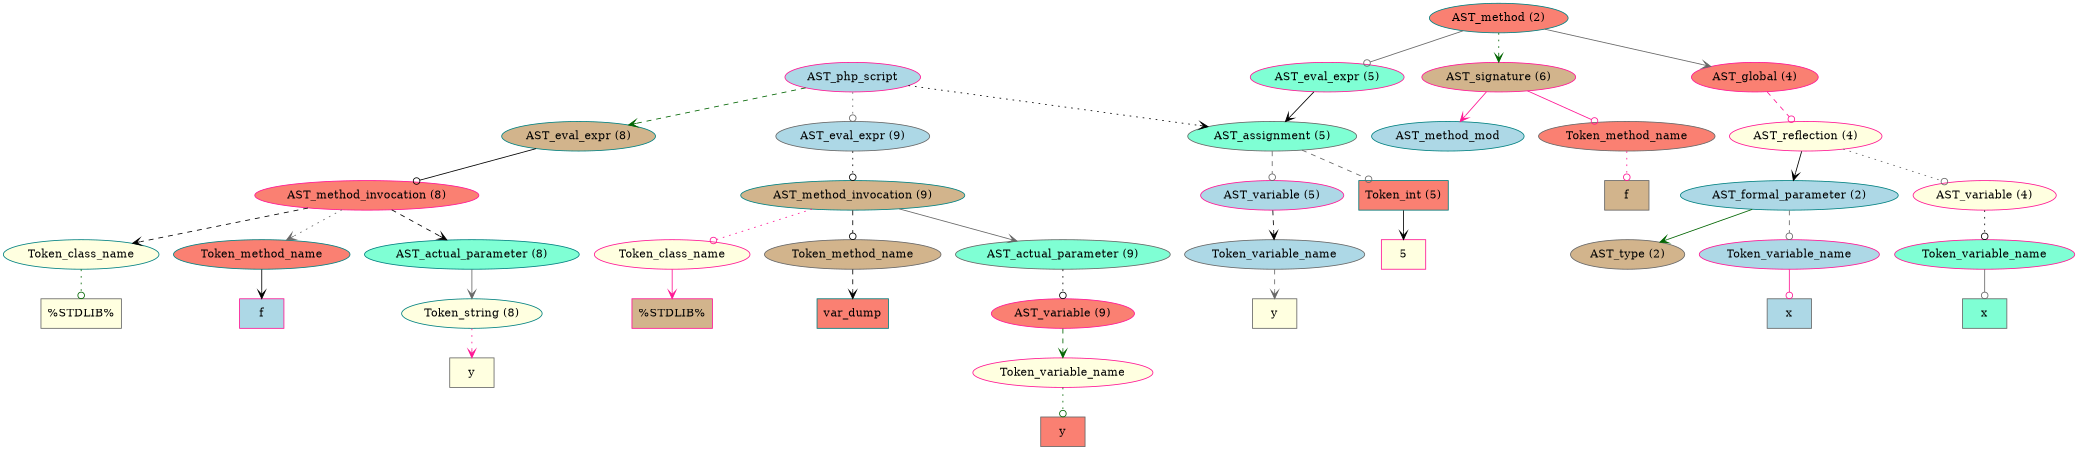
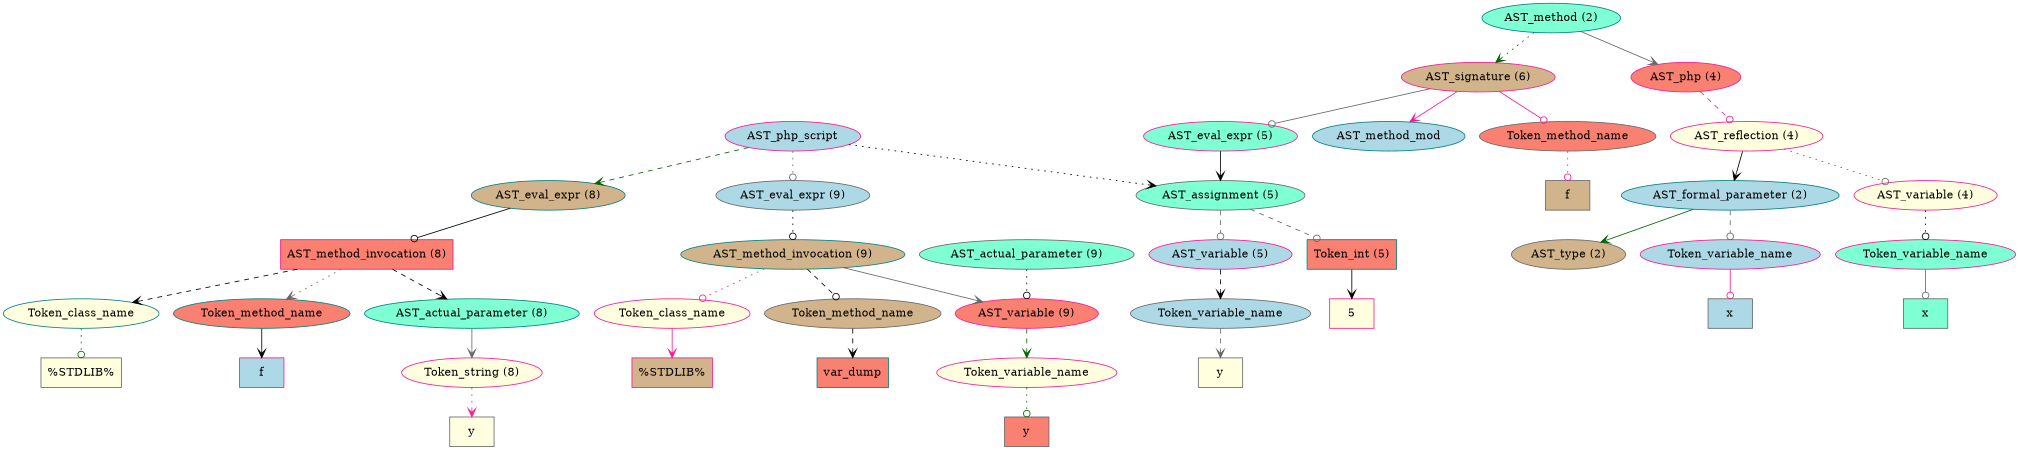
node "AST_method (2)": fillcolor salmon -> aquamarine
edge "AST_method (2)" -> "AST_eval_expr (5)": now "AST_signature (6)" -> "AST_eval_expr (5)"
node "AST_global (4)": label "AST_global (4)" -> "AST_php (4)"
node "AST_method_invocation (8)": shape ellipse -> box
edge "AST_method_invocation (9)" -> "AST_actual_parameter (9)": now "AST_method_invocation (9)" -> "AST_variable (9)"
node "Token_string (8)": color teal -> deeppink
